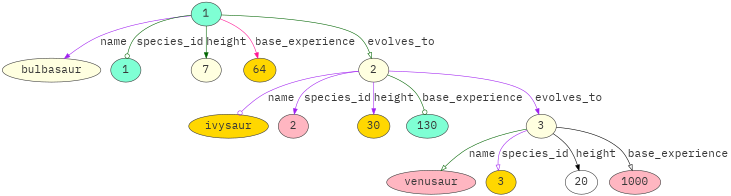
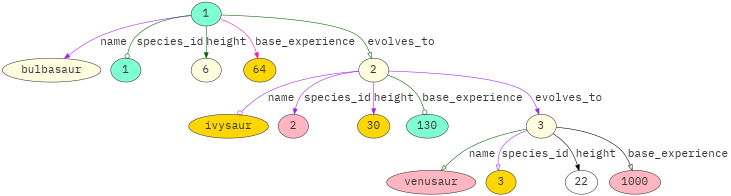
node "7": label "7" -> "6"
node "20": label "20" -> "22"
